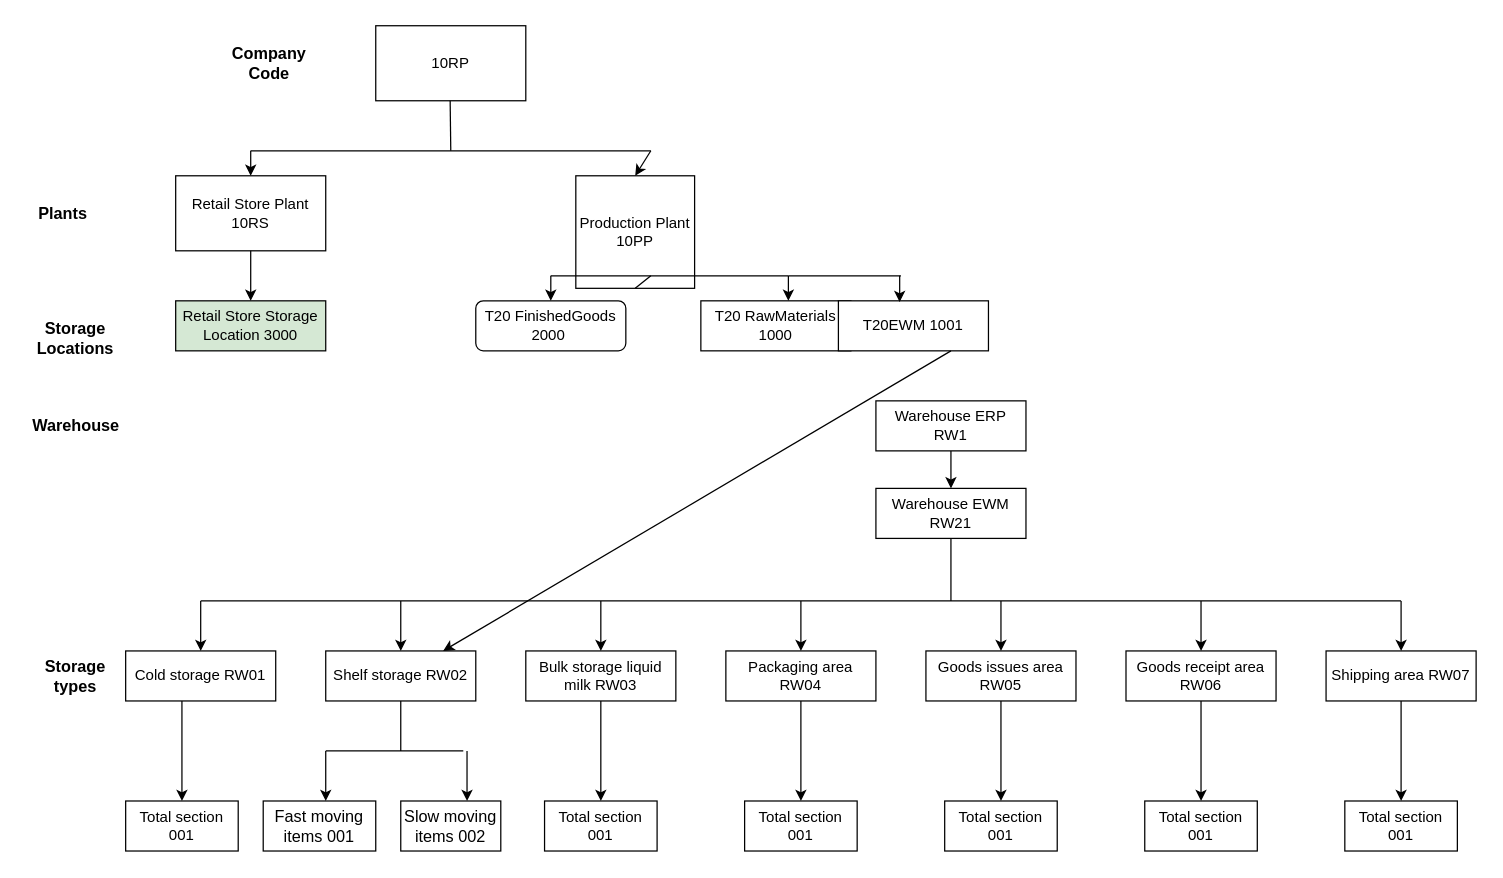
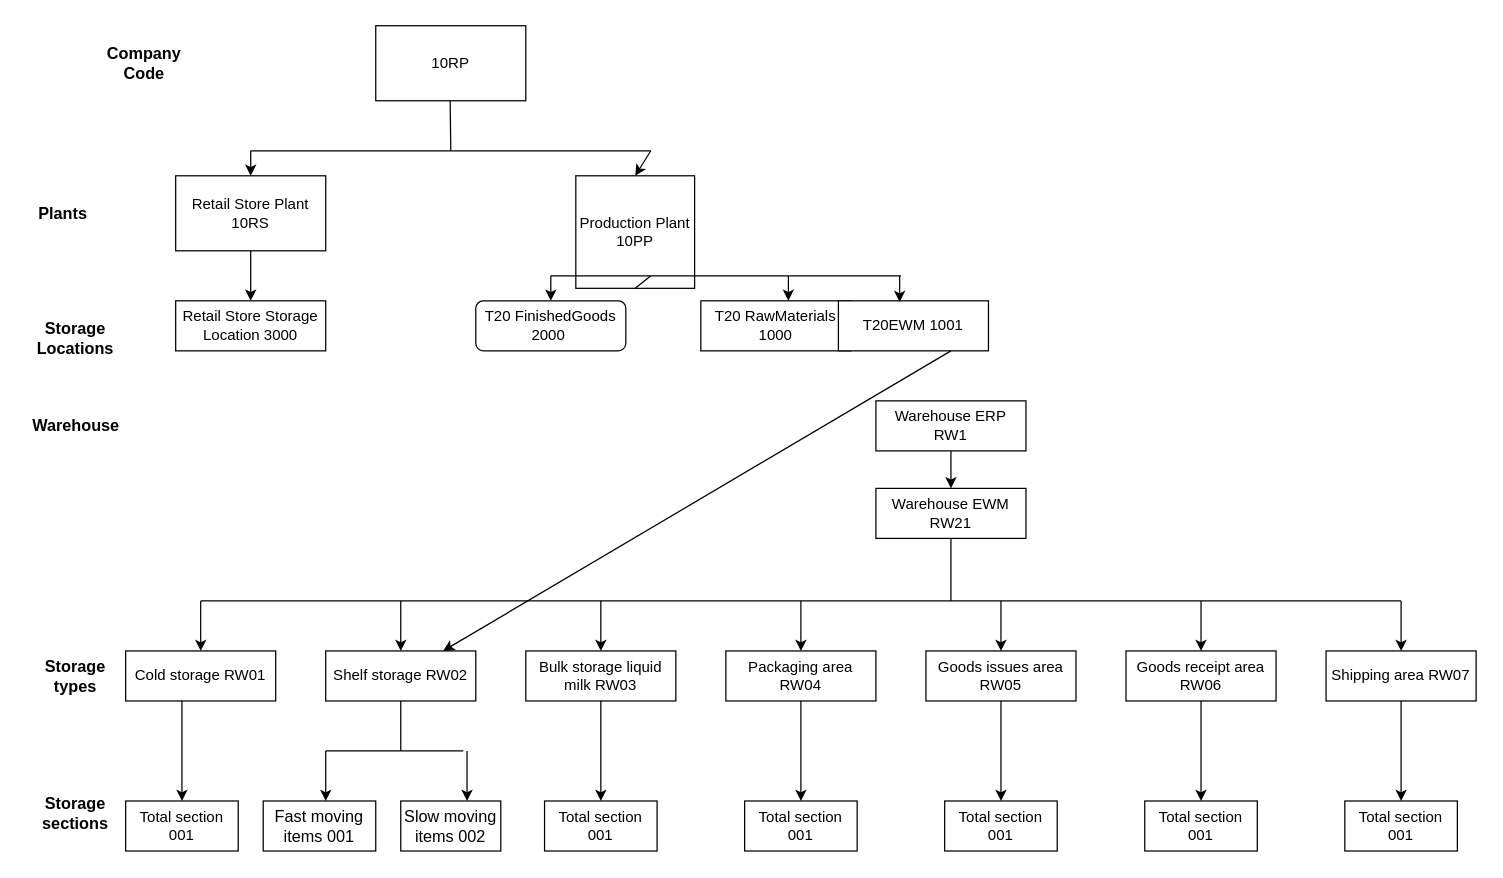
node "Company Code": moved (269, 63) -> (144, 63)
node "Retail Store Storage Location 3000": fillcolor #d5e8d4 -> #ffffff
node "Storage sections": added
